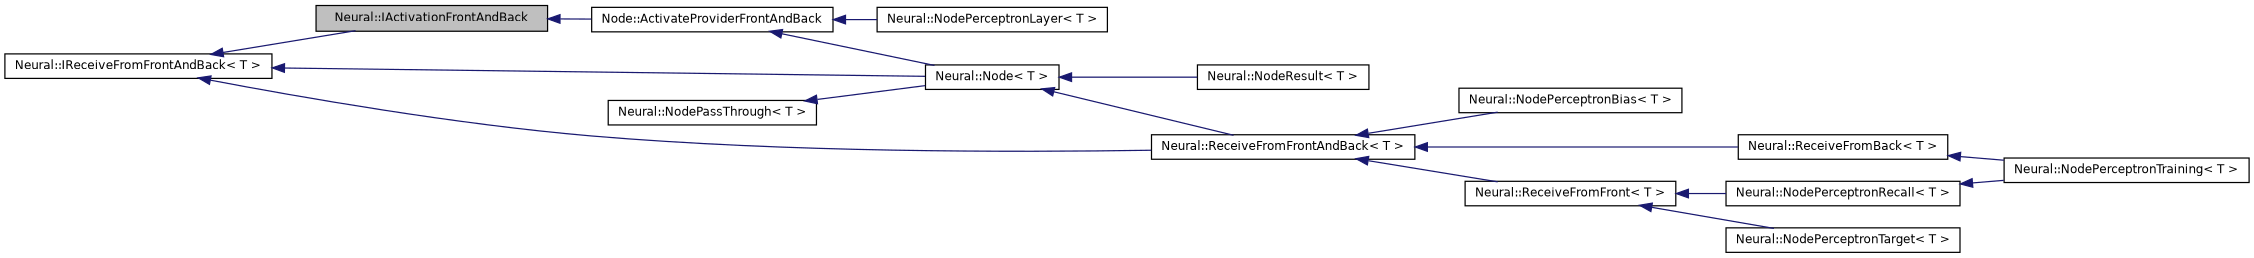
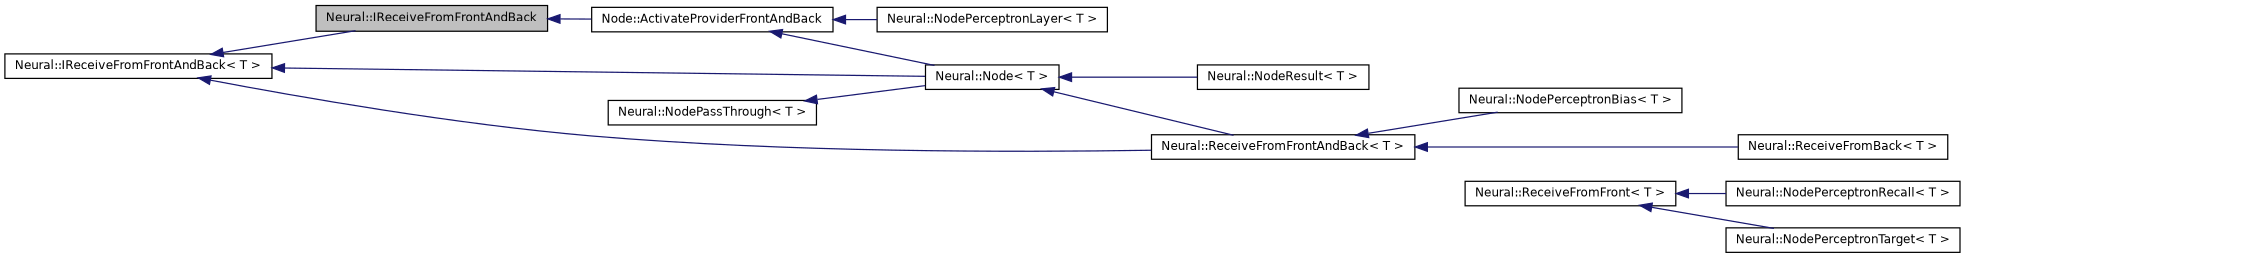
node "Neural::IActivationFrontAndBack": label "Neural::IActivationFrontAndBack" -> "Neural::IReceiveFromFrontAndBack"
node "Neural::NodePerceptronTraining< T >": removed
edge "Neural::ReceiveFromFront< T >" -> "Neural::ReceiveFromFrontAndBack< T >": removed
